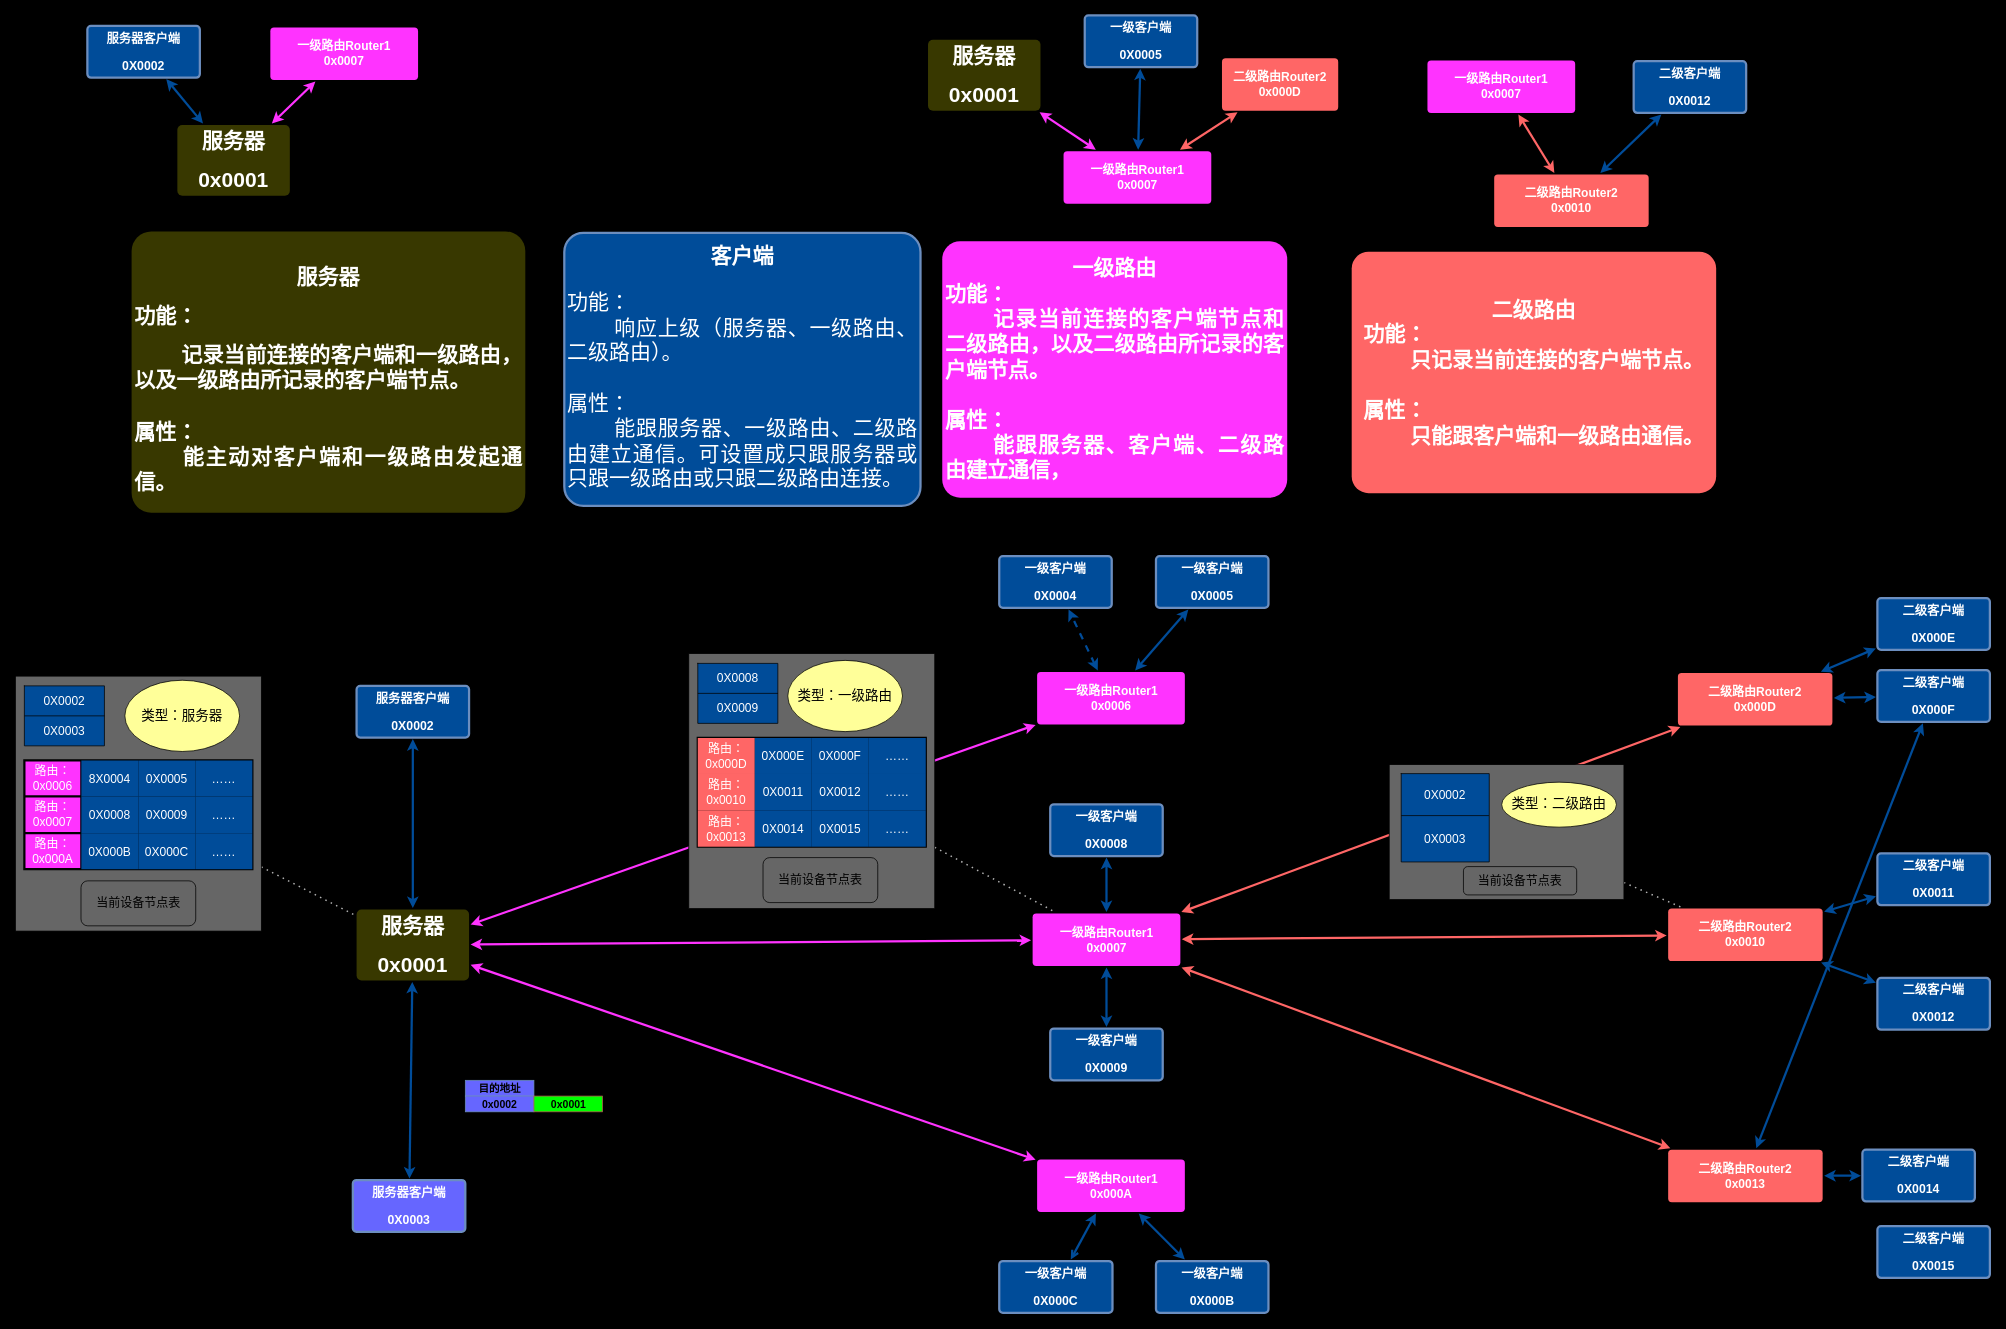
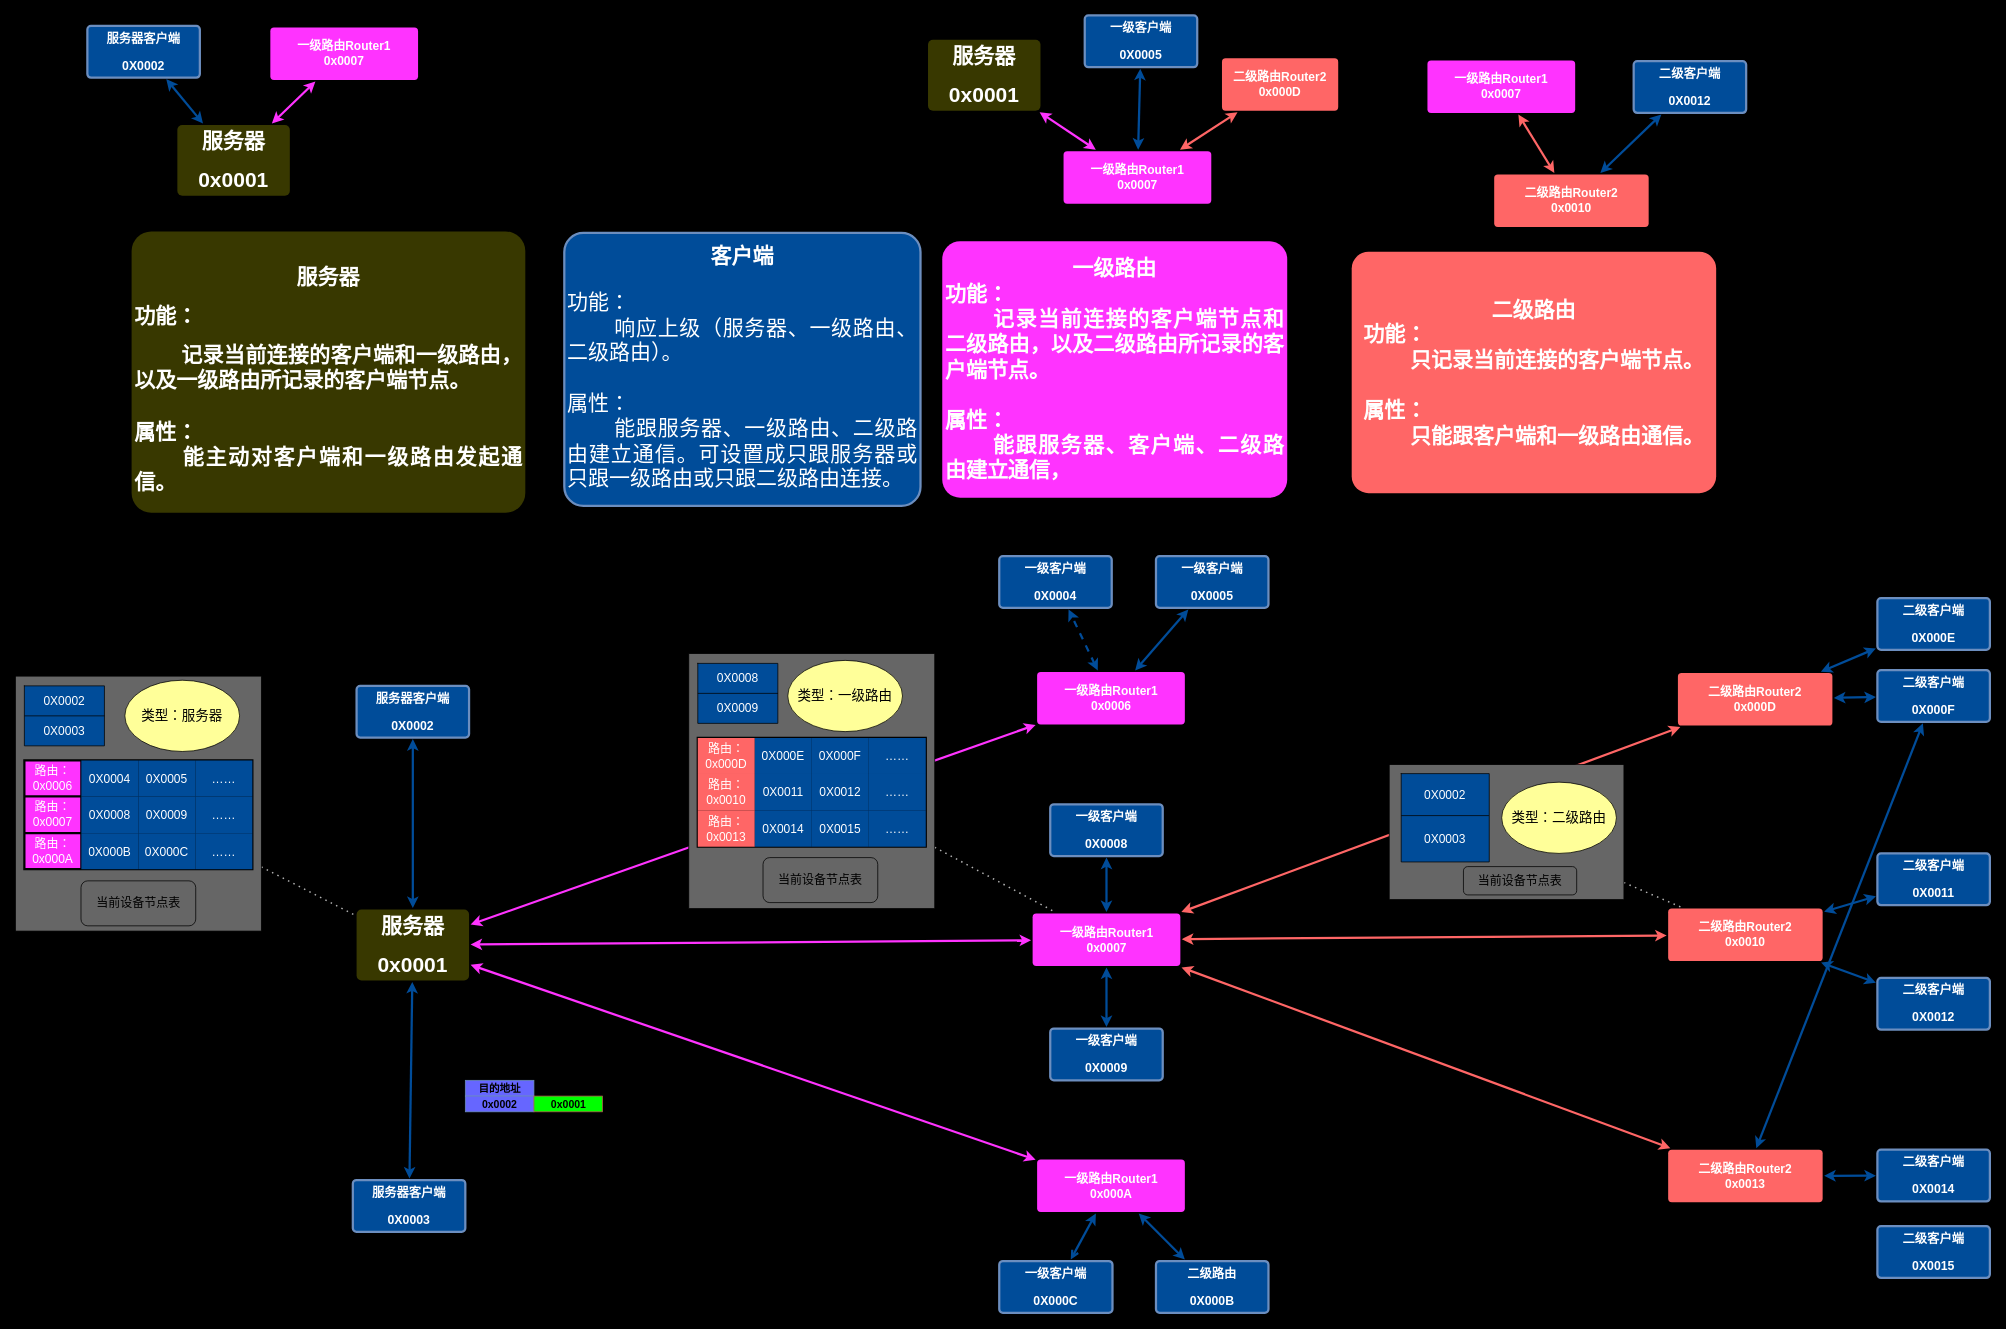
node "8X0004": label "8X0004" -> "0X0004"
node "类型：二级路由": size 115x45 -> 115x71
node "二级客户端0X0014": moved (1919, 1176) -> (1934, 1176)
node "服务器客户端0X0003": fillcolor #6666ff -> #004c99
node "一级客户端0X000B": label "一级客户端0X000B" -> "二级路由0X000B"
